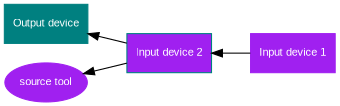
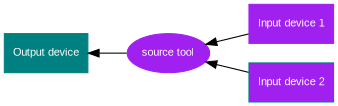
edge "Input device 2" -> "Output device": now "source tool" -> "Output device"
edge "Input device 1" -> "Input device 2": now "Input device 1" -> "source tool"
